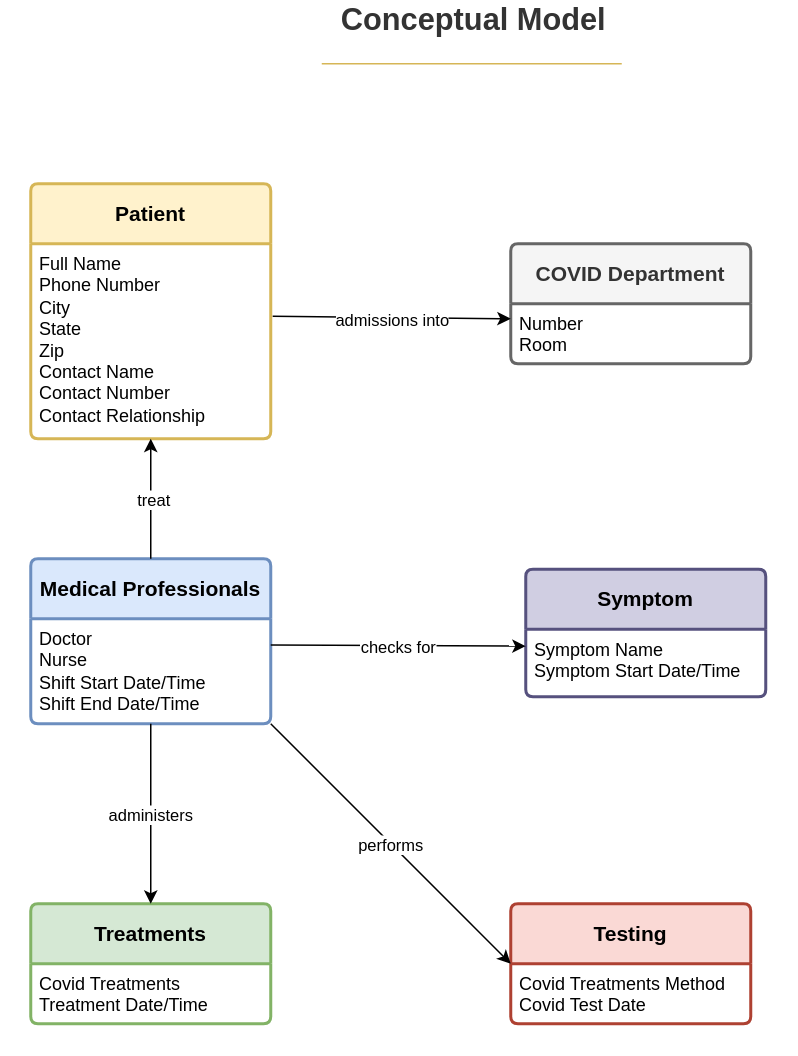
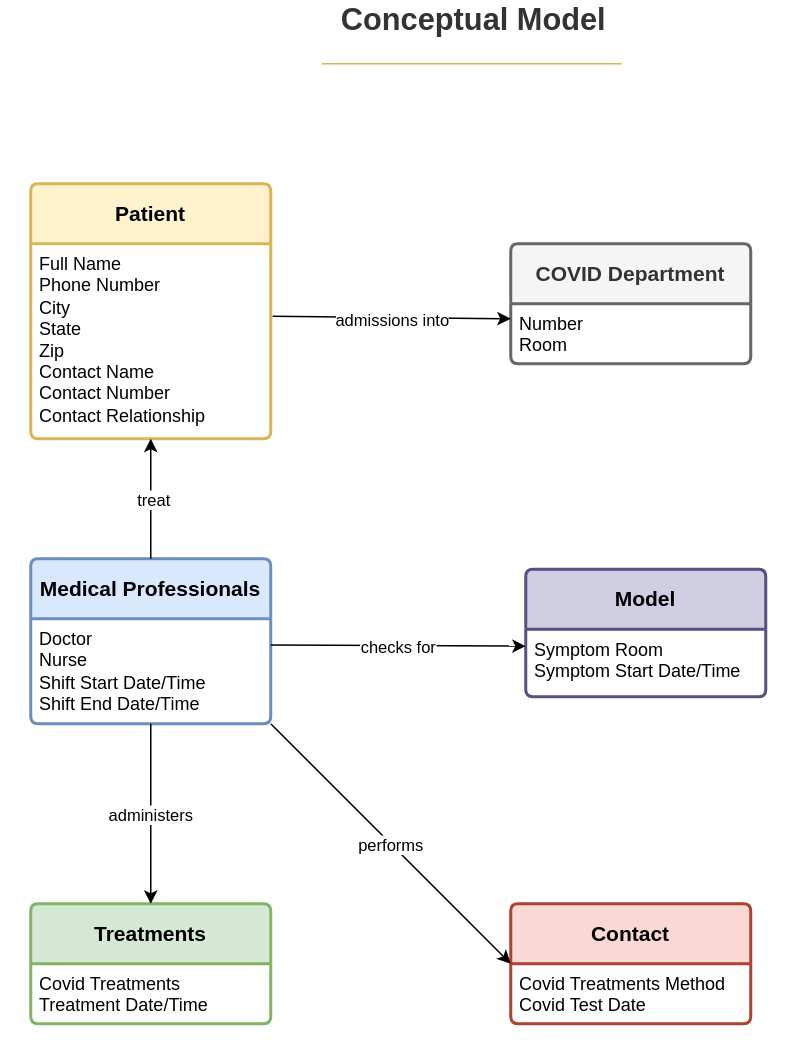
node "Symptom": label "Symptom" -> "Model"
node "Symptom Name Symptom Start Date/Time": label "Symptom Name Symptom Start Date/Time" -> "Symptom Room Symptom Start Date/Time"
node "Testing": label "Testing" -> "Contact"
